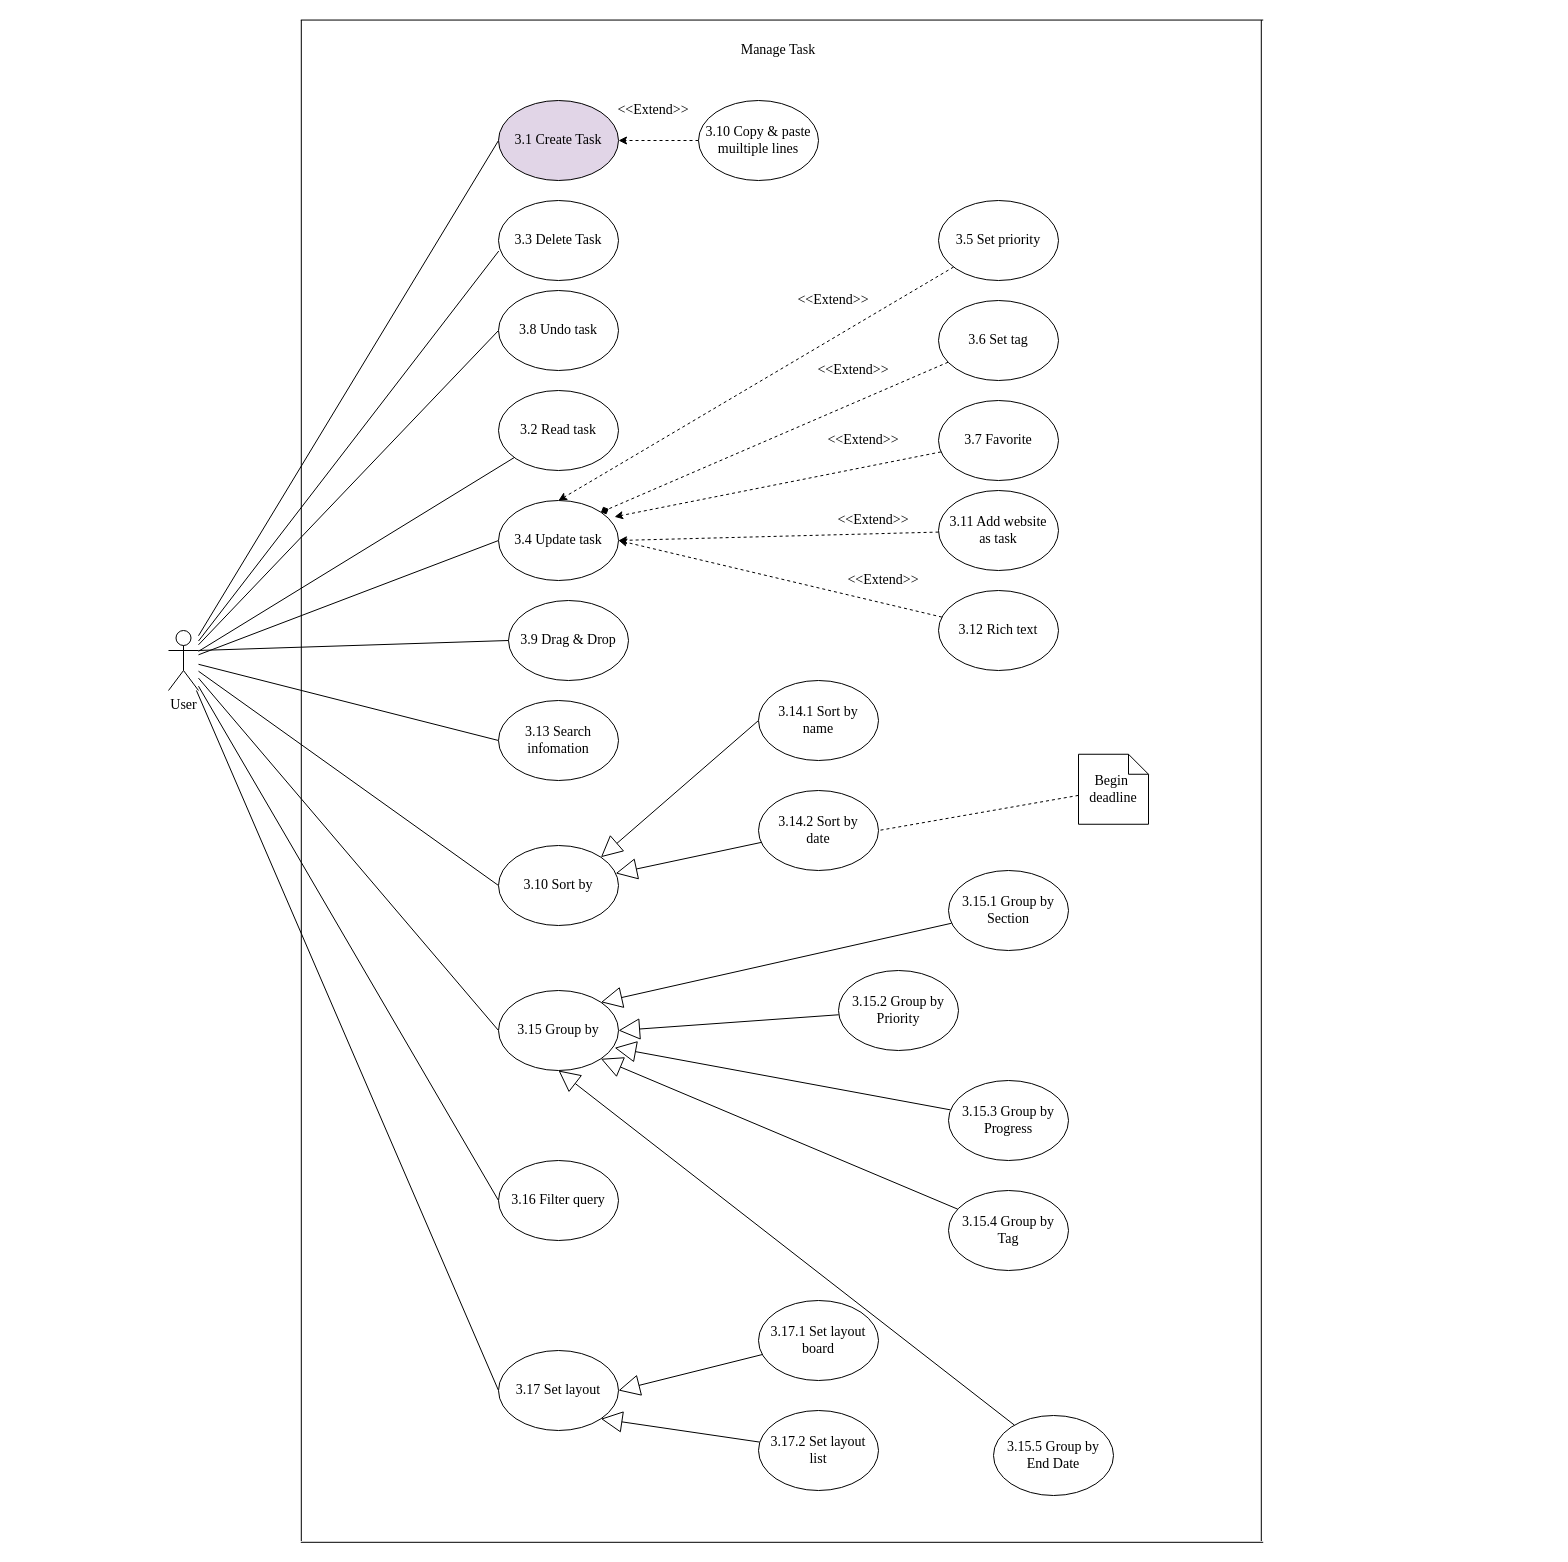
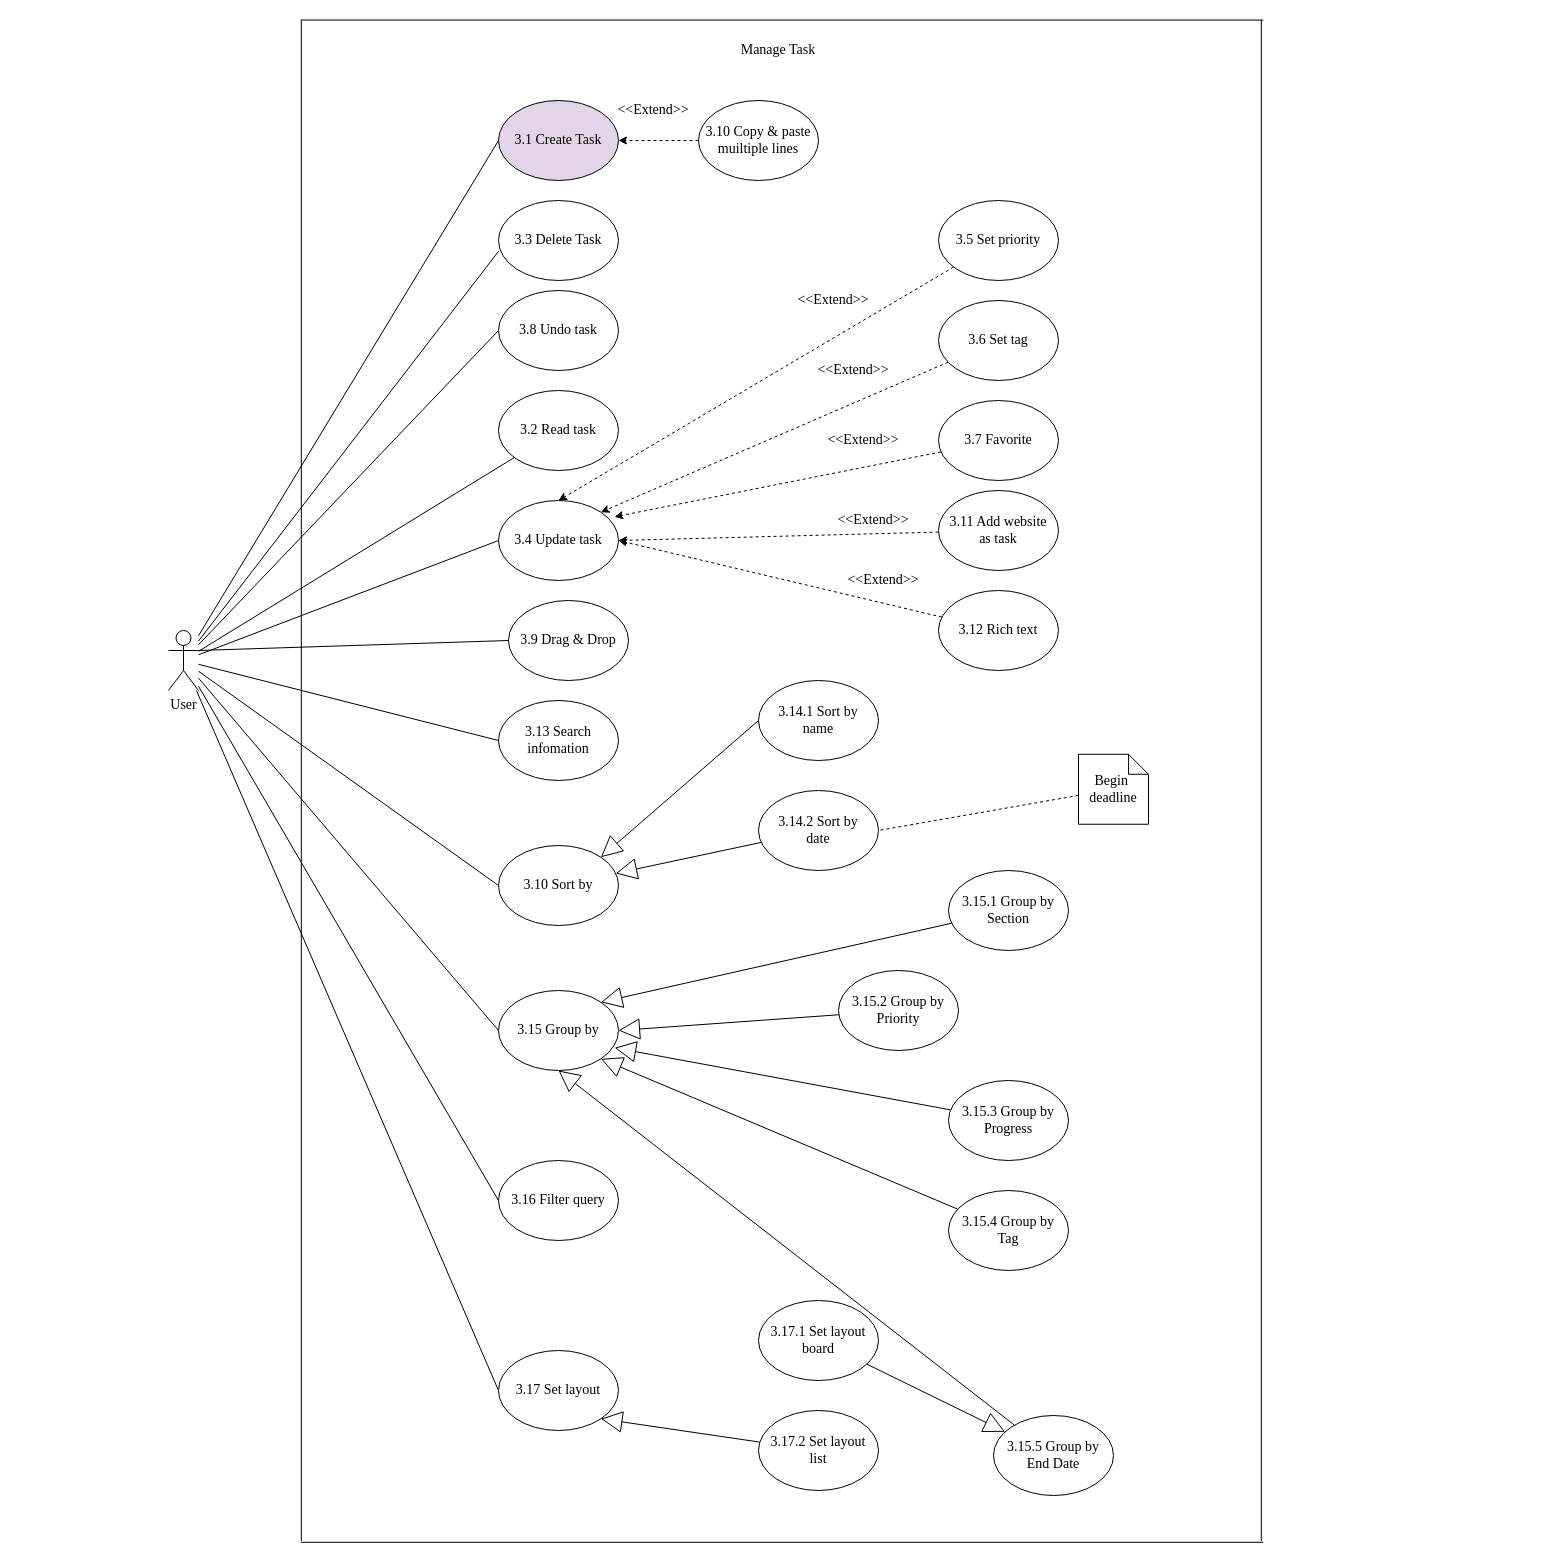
edge "3.6 Set tag" -> "3.4 Update task": arrowhead diamond -> classic
edge "3.17.1 Set layoutboard" -> "3.17 Set layout": now "3.17.1 Set layoutboard" -> "3.15.5 Group byEnd Date"
